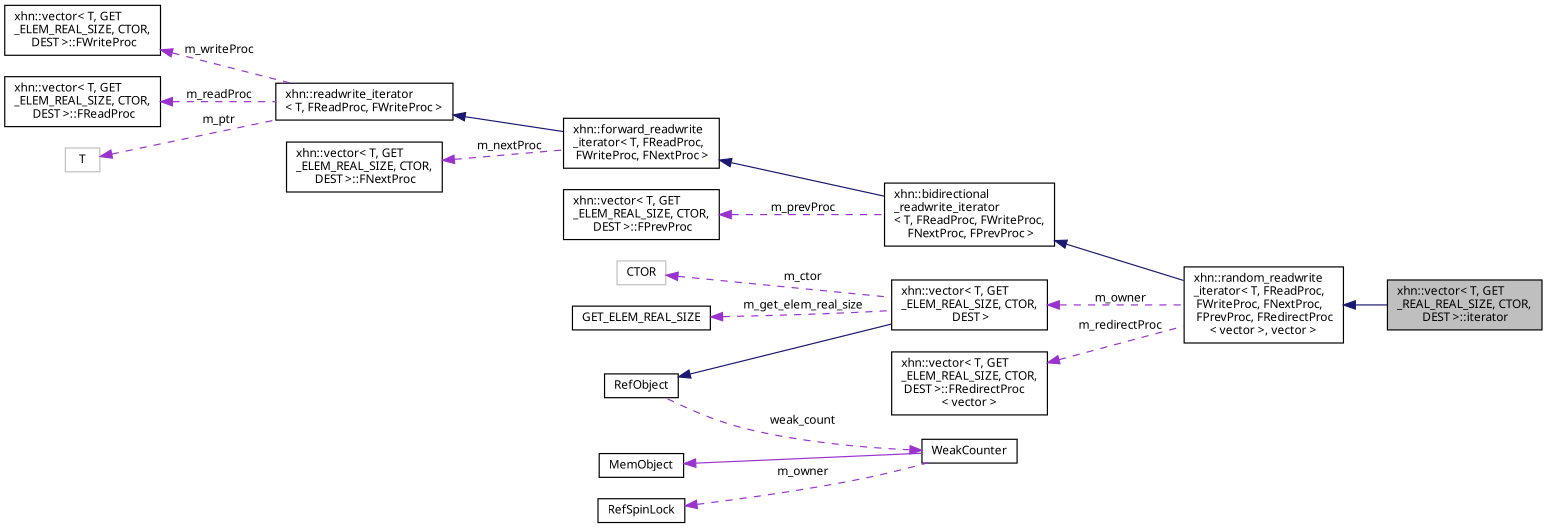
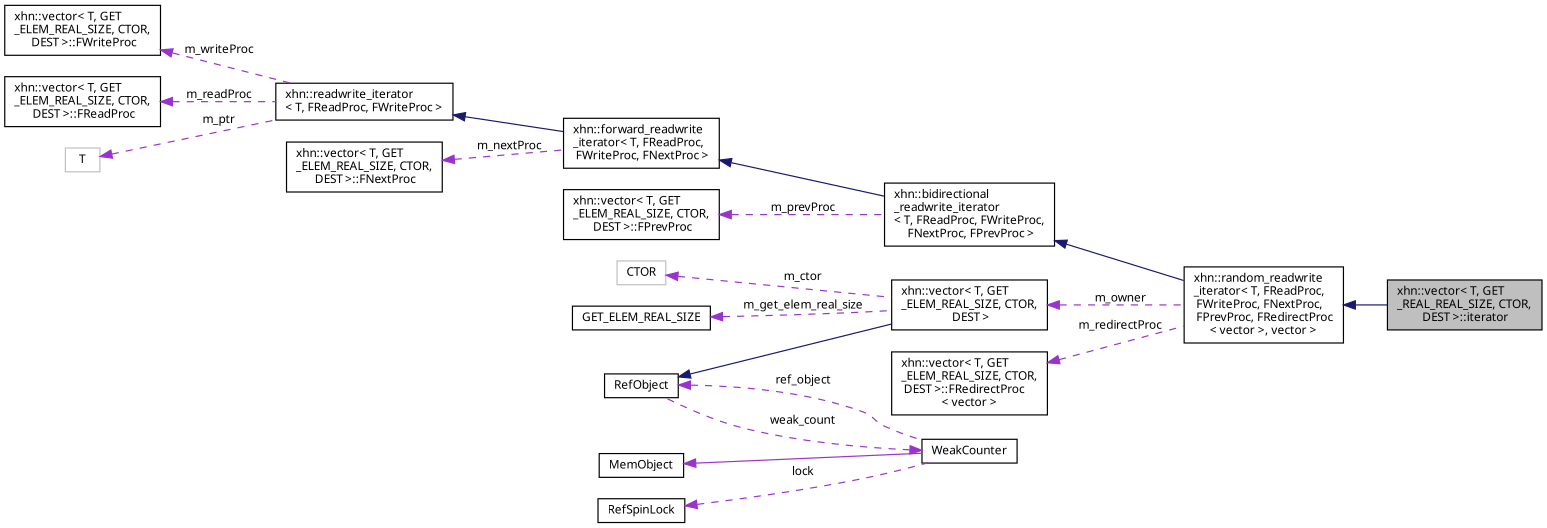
edge "WeakCounter" -> "RefObject": added, label "ref_object"
edge "WeakCounter" -> "RefSpinLock": label " m_owner" -> " lock"
